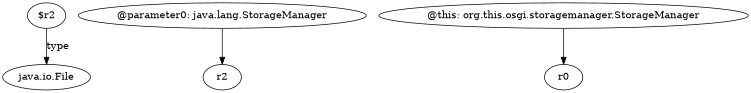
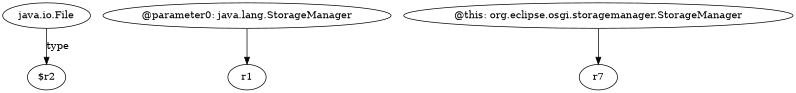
node "@this: org.this.osgi.storagemanager.StorageManager": label "@this: org.this.osgi.storagemanager.StorageManager" -> "@this: org.eclipse.osgi.storagemanager.StorageManager"
edge "$r2" -> "java.io.File": reversed
node "r2": label "r2" -> "r1"
node "r0": label "r0" -> "r7"
